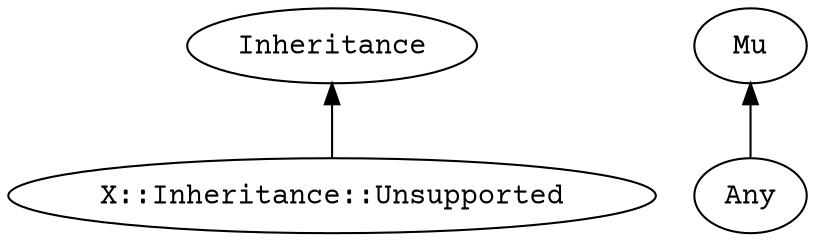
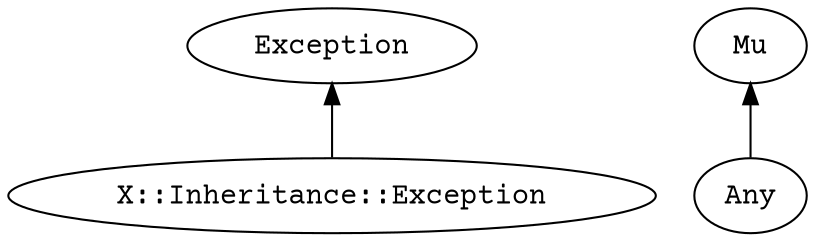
node "Inheritance": label "Inheritance" -> "Exception"
node "X::Inheritance::Unsupported": label "X::Inheritance::Unsupported" -> "X::Inheritance::Exception"
